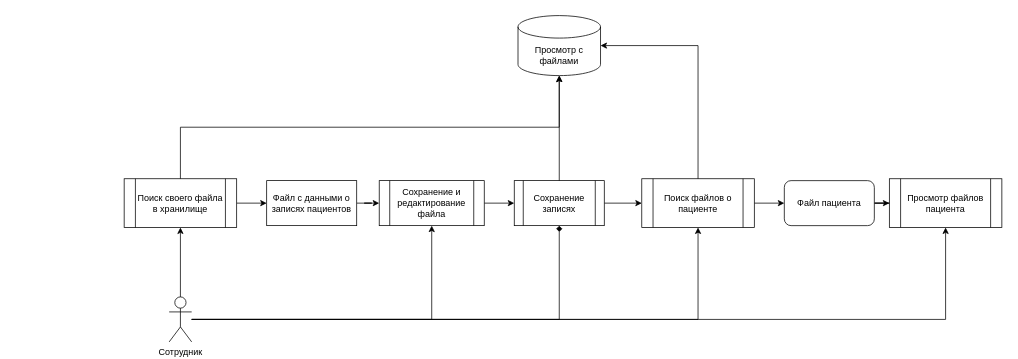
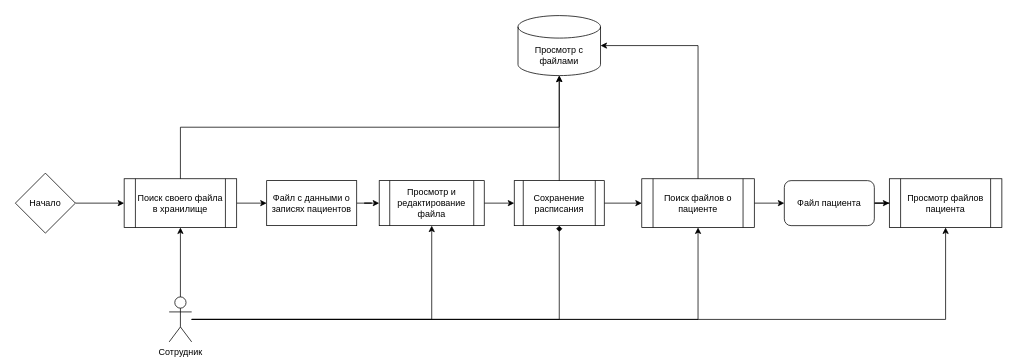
node "Начало": added
edge "Начало" -> "Поиск своего файла в хранилище": added
node "Сохранение и редактирование файла": label "Сохранение и редактирование файла" -> "Просмотр и редактирование файла"
node "Сохранение записях": label "Сохранение записях" -> "Сохранение расписания"
